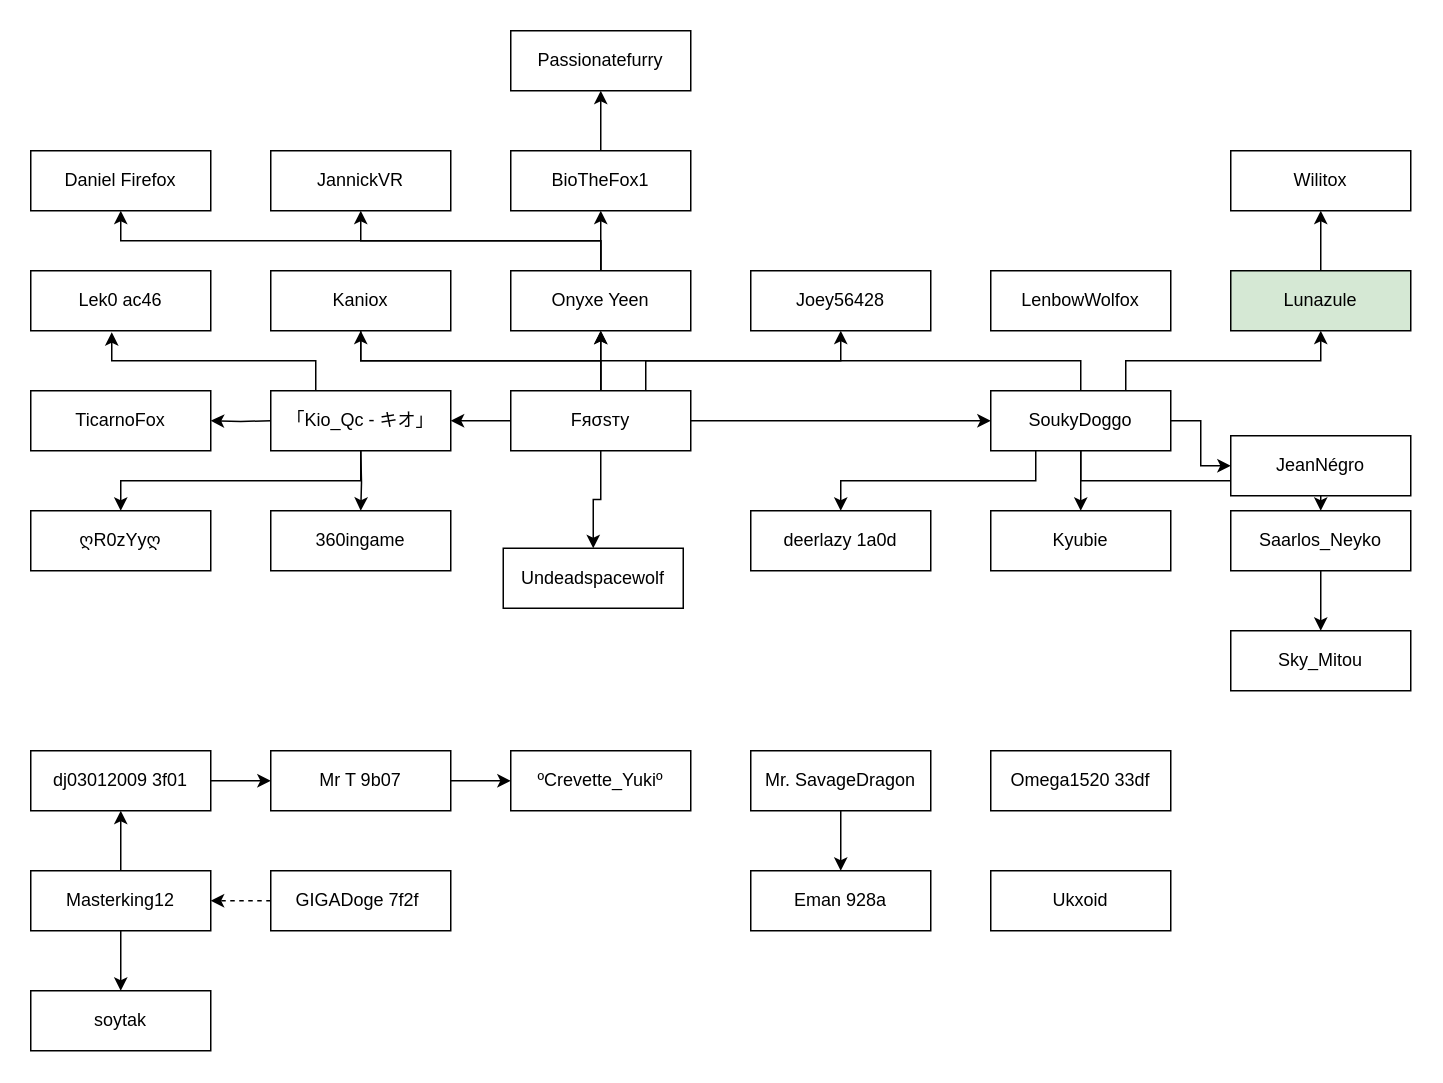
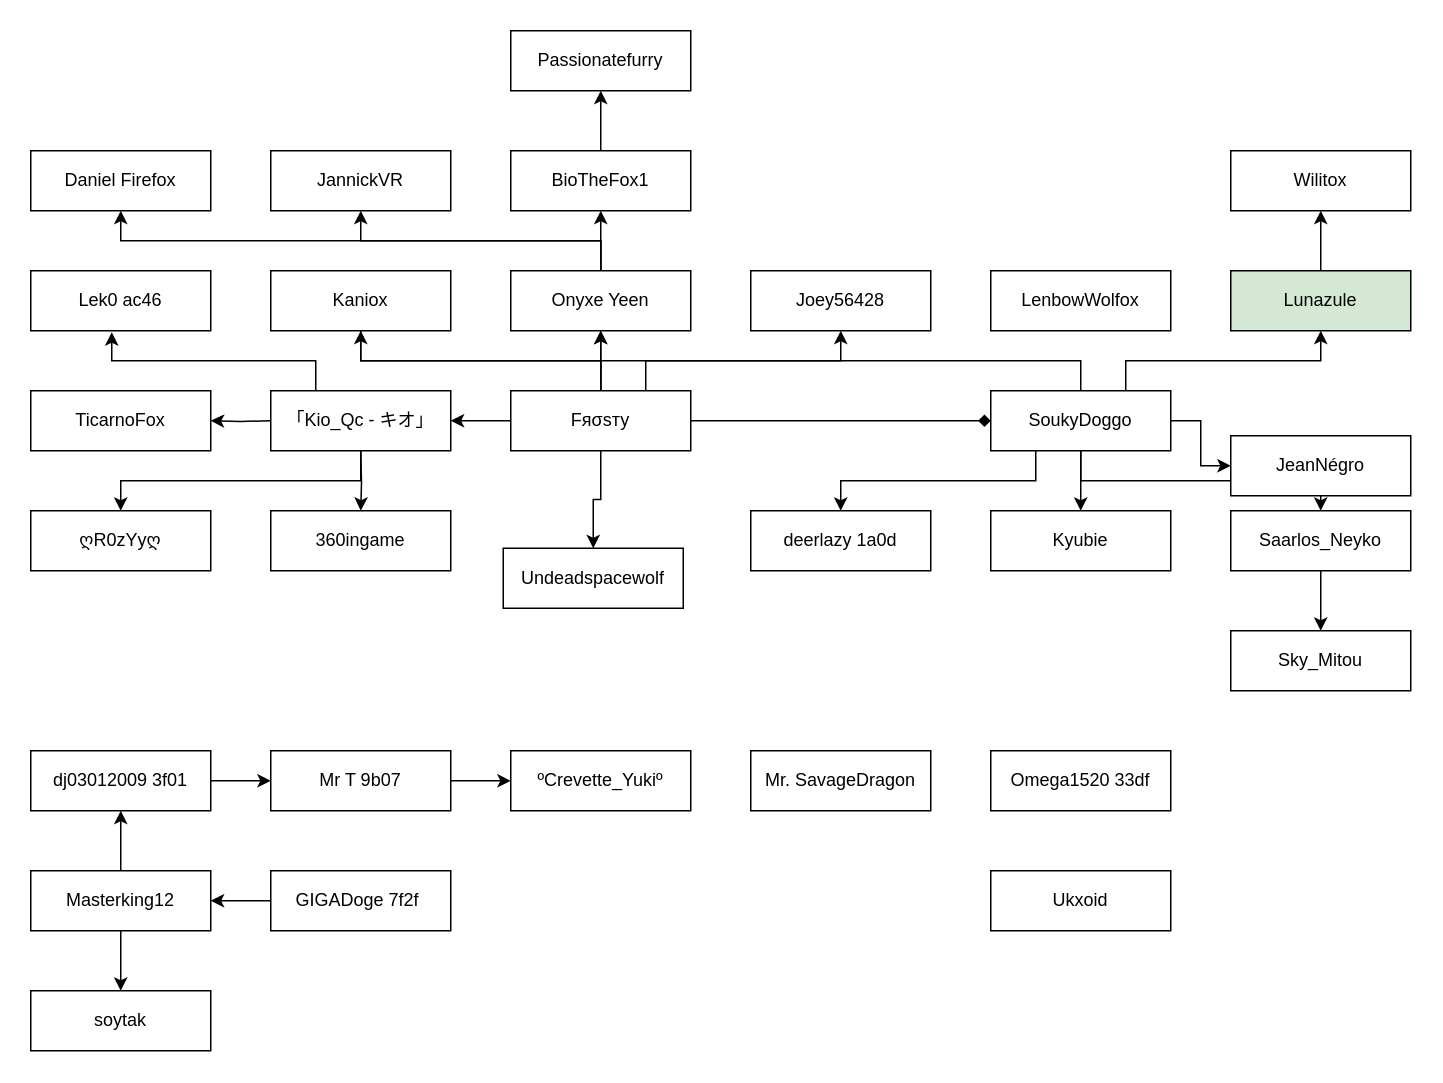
edge "Fяσѕту" -> "SoukyDoggo": arrowhead classic -> diamond
edge "Mr. SavageDragon" -> "Eman 928a": removed
edge "GIGADoge 7f2f" -> "Masterking12": style dashed -> solid
node "Eman 928a": removed
